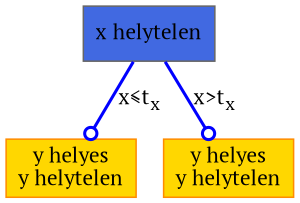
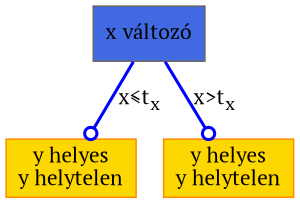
node "x helytelen": label "x helytelen" -> "x változó"
